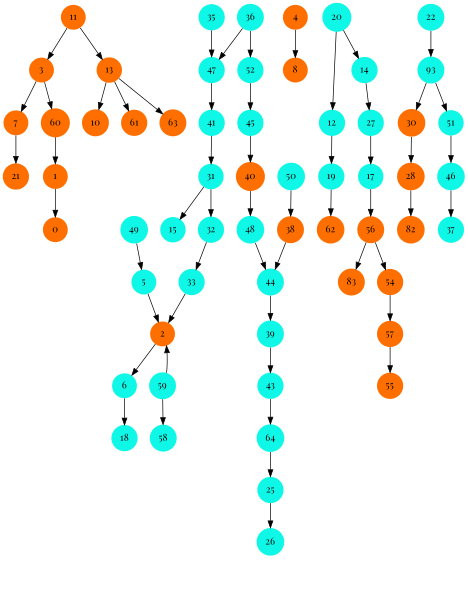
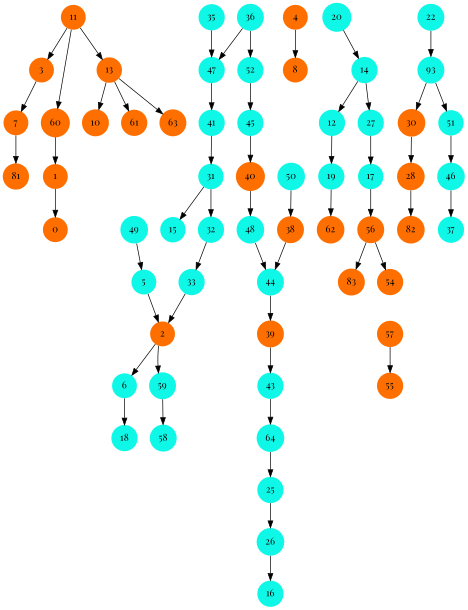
edge "20" -> "12": now "14" -> "12"
edge "3" -> "60": now "11" -> "60"
node "21": label "21" -> "81"
edge "54" -> "57": removed
node "39": fillcolor #0ff8e7 -> #ff6f00
edge "59" -> "2": reversed
node "16": added
